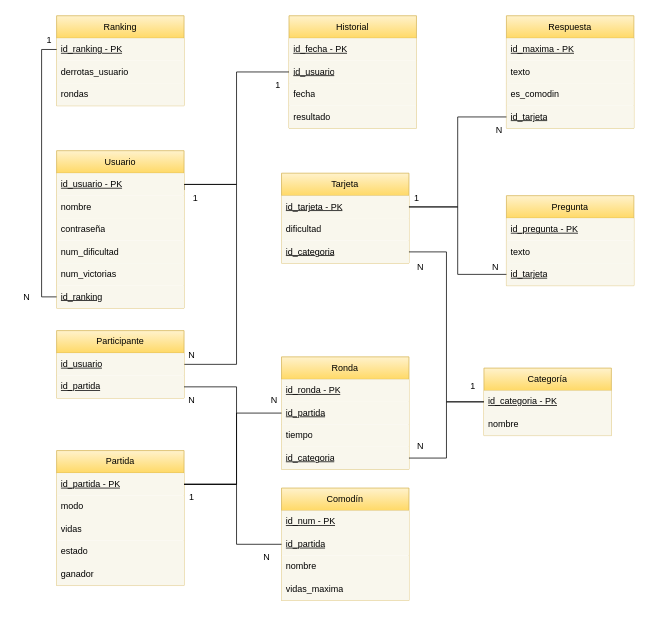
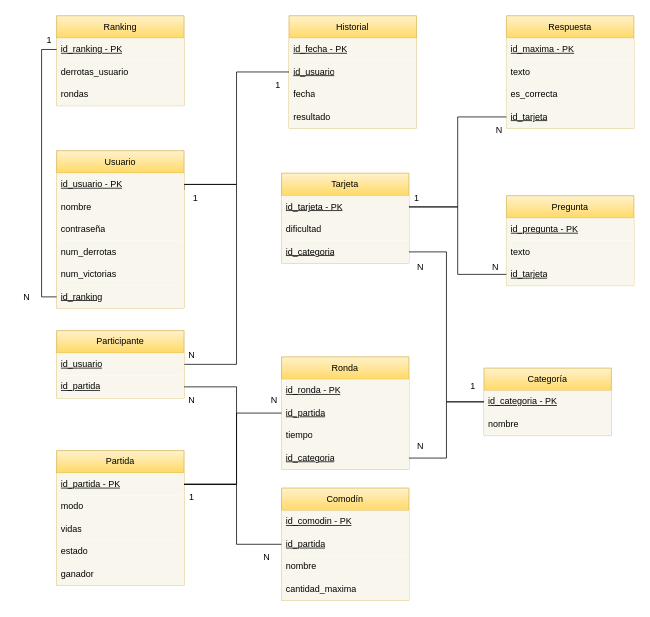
node "es_comodin": label "es_comodin" -> "es_correcta"
node "num_dificultad": label "num_dificultad" -> "num_derrotas"
node "id_num - PK": label "id_num - PK" -> "id_comodin - PK"
node "vidas_maxima": label "vidas_maxima" -> "cantidad_maxima"
